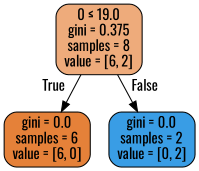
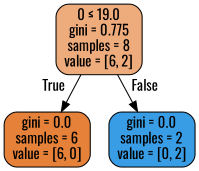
node "0 ≤ 19.0": text "gini = 0.375" -> "gini = 0.775"
